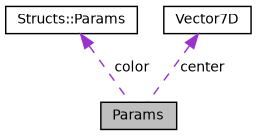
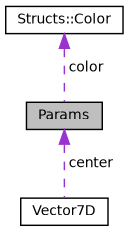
node "Structs::Params": label "Structs::Params" -> "Structs::Color"
edge "Params" -> "Vector7D": reversed
